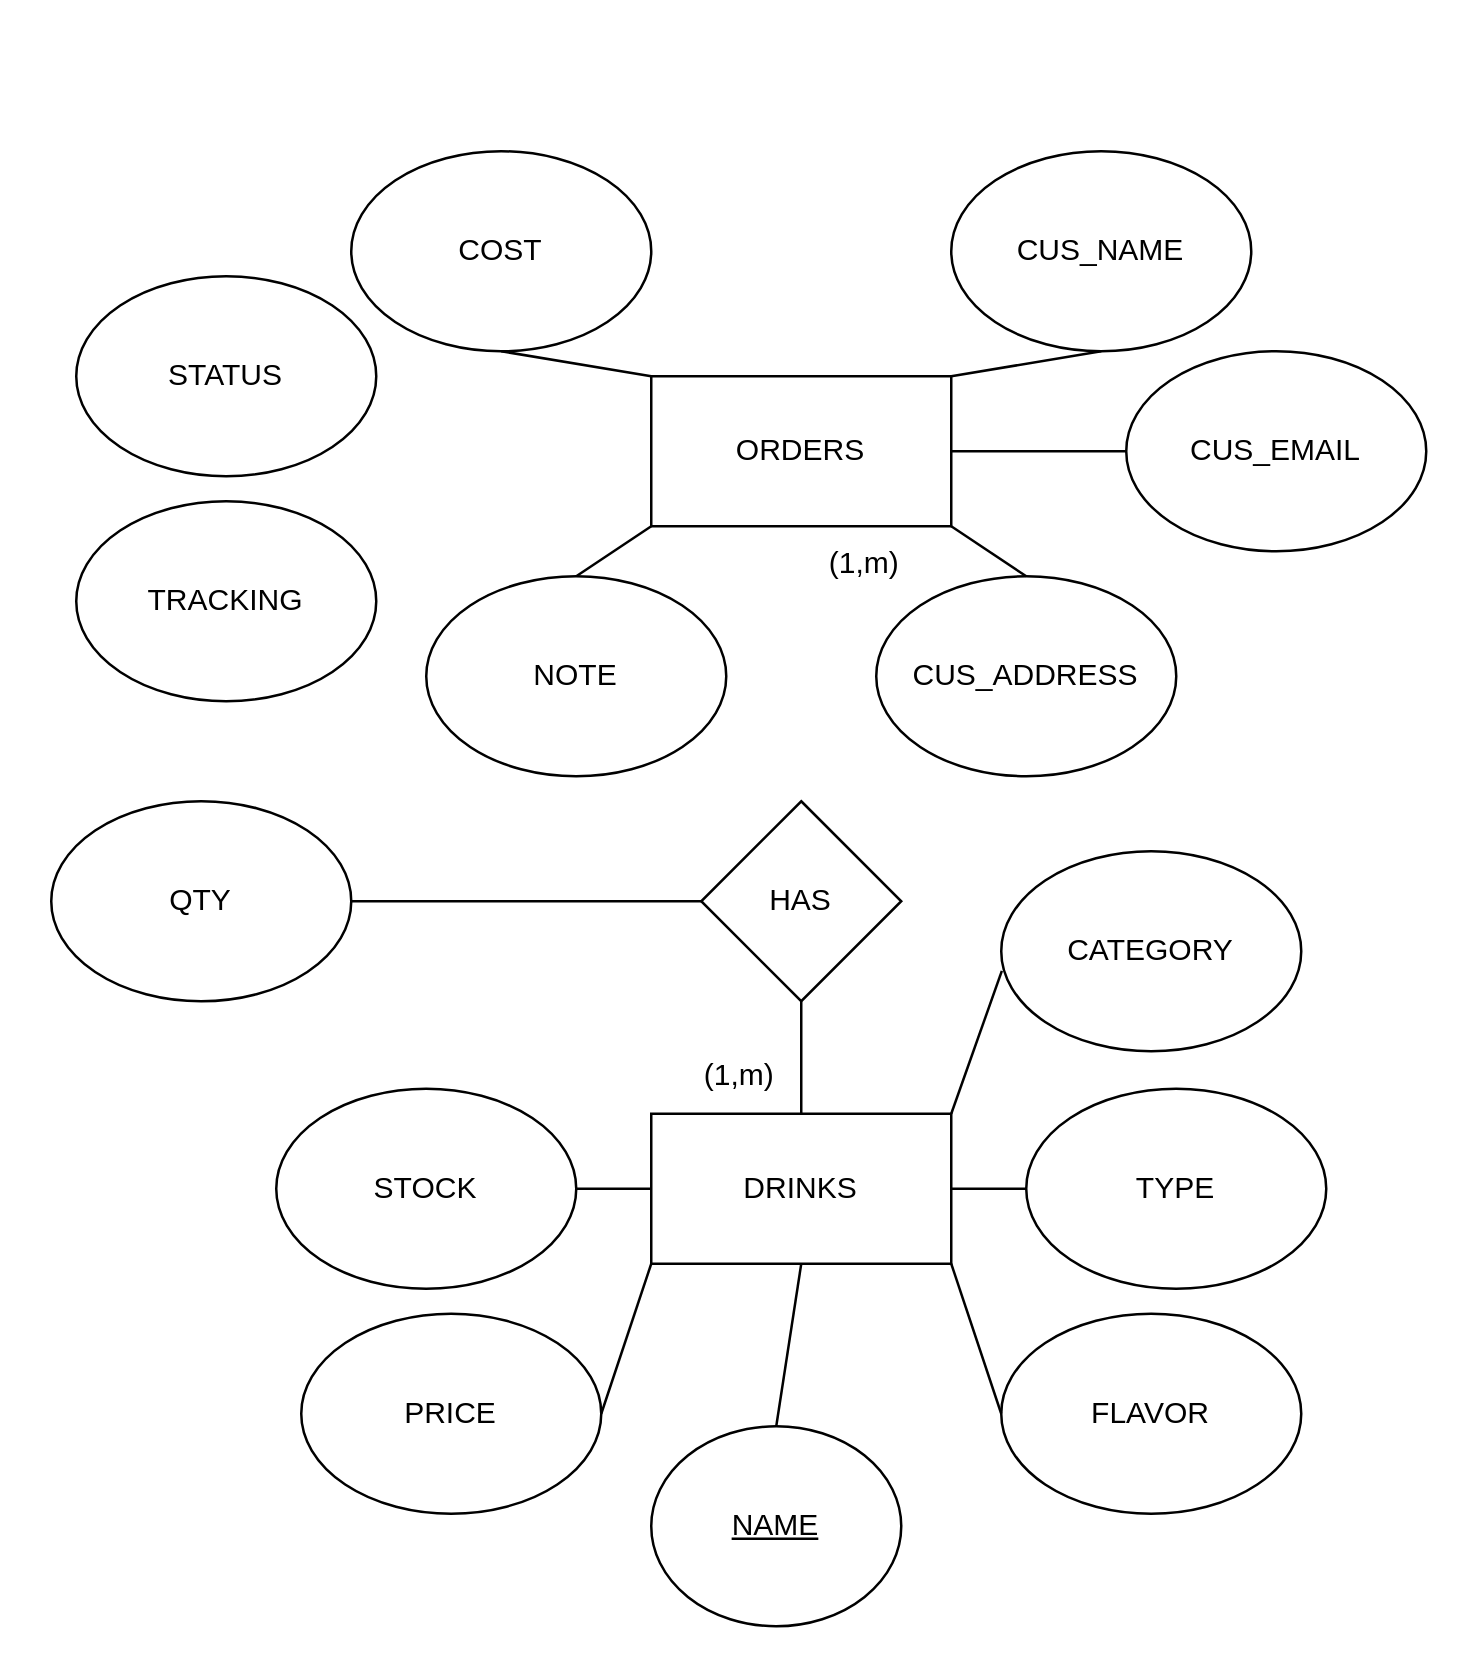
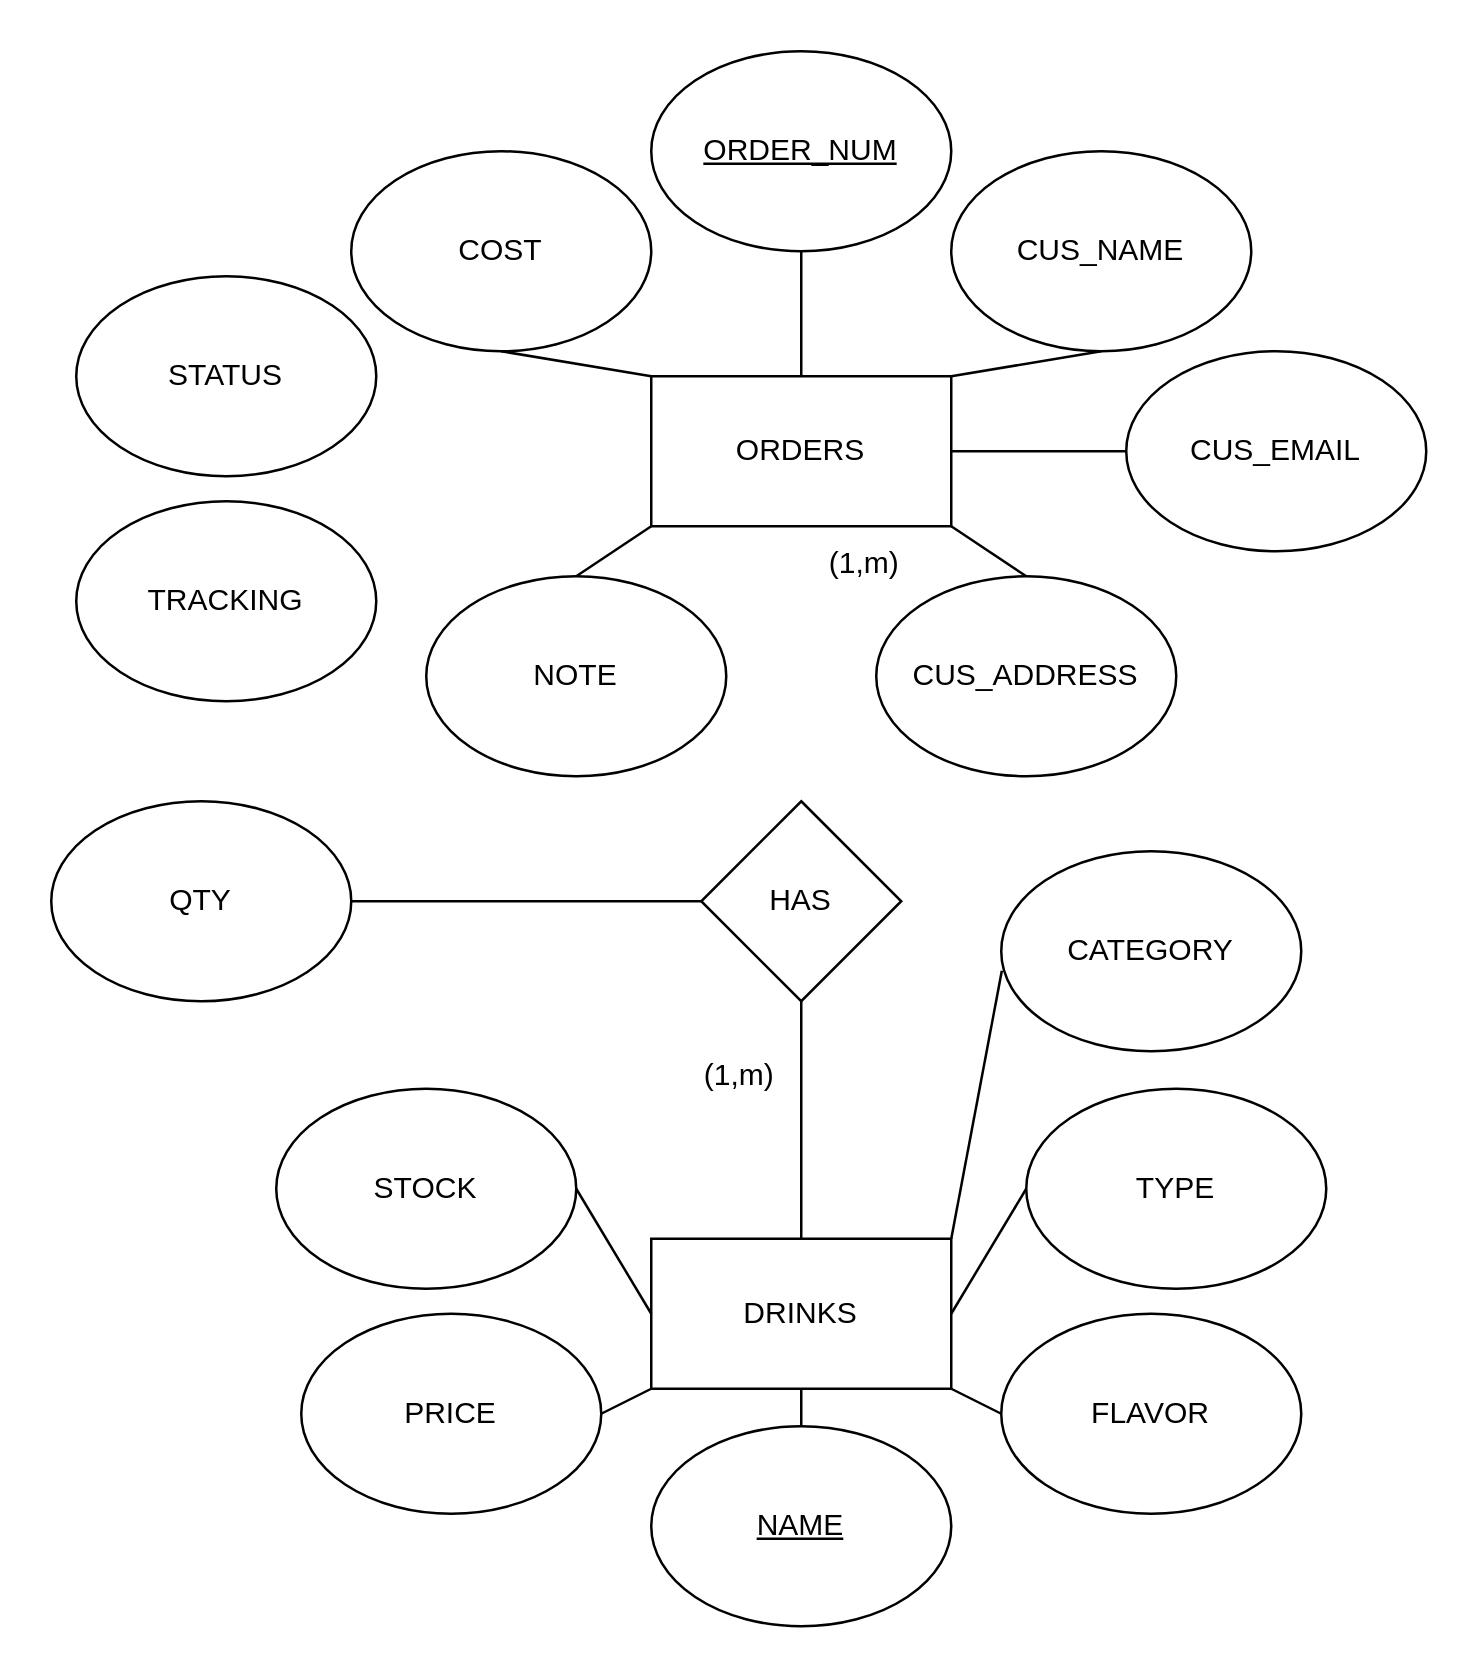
node "ORDER_NUM": added
edge "ORDER_NUM" -- "ORDERS": added
node "DRINKS": moved (801, 1189) -> (801, 1314)
node "NAME": size 250x200 -> 300x200
